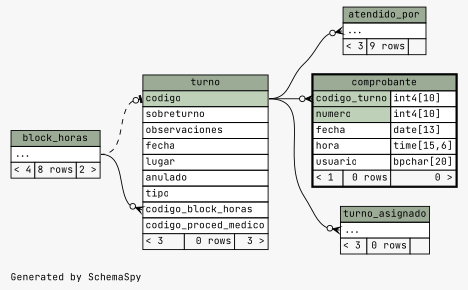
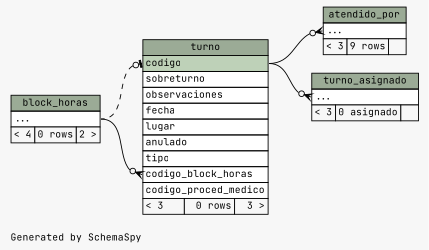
node "comprobante": removed
node "block_horas": text "8 rows" -> "0 rows"
node "turno_asignado": text "0 rows" -> "0 asignado"
